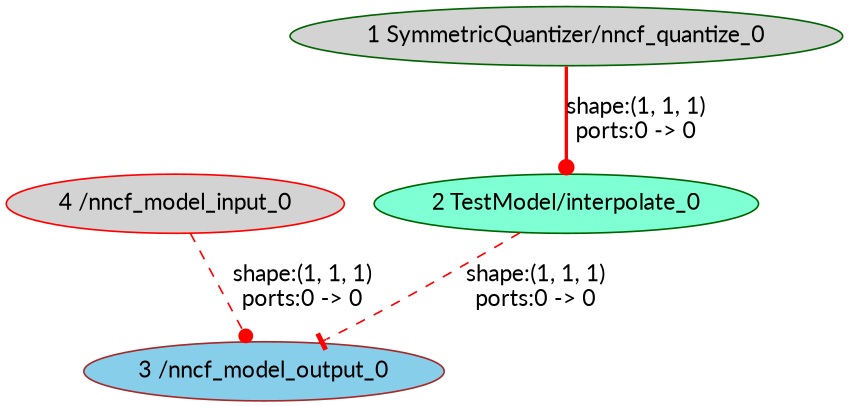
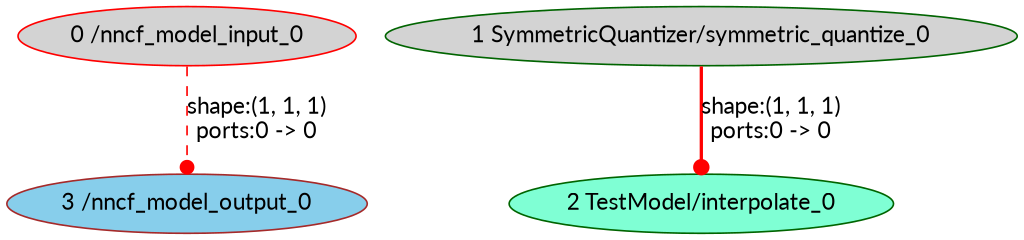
node "1 SymmetricQuantizer/nncf_quantize_0": label "1 SymmetricQuantizer/nncf_quantize_0" -> "1 SymmetricQuantizer/symmetric_quantize_0"
node "4 /nncf_model_input_0": label "4 /nncf_model_input_0" -> "0 /nncf_model_input_0"
edge "2 TestModel/interpolate_0" -> "3 /nncf_model_output_0": removed, label "shape:(1, 1, 1) ports:0 -> 0"
